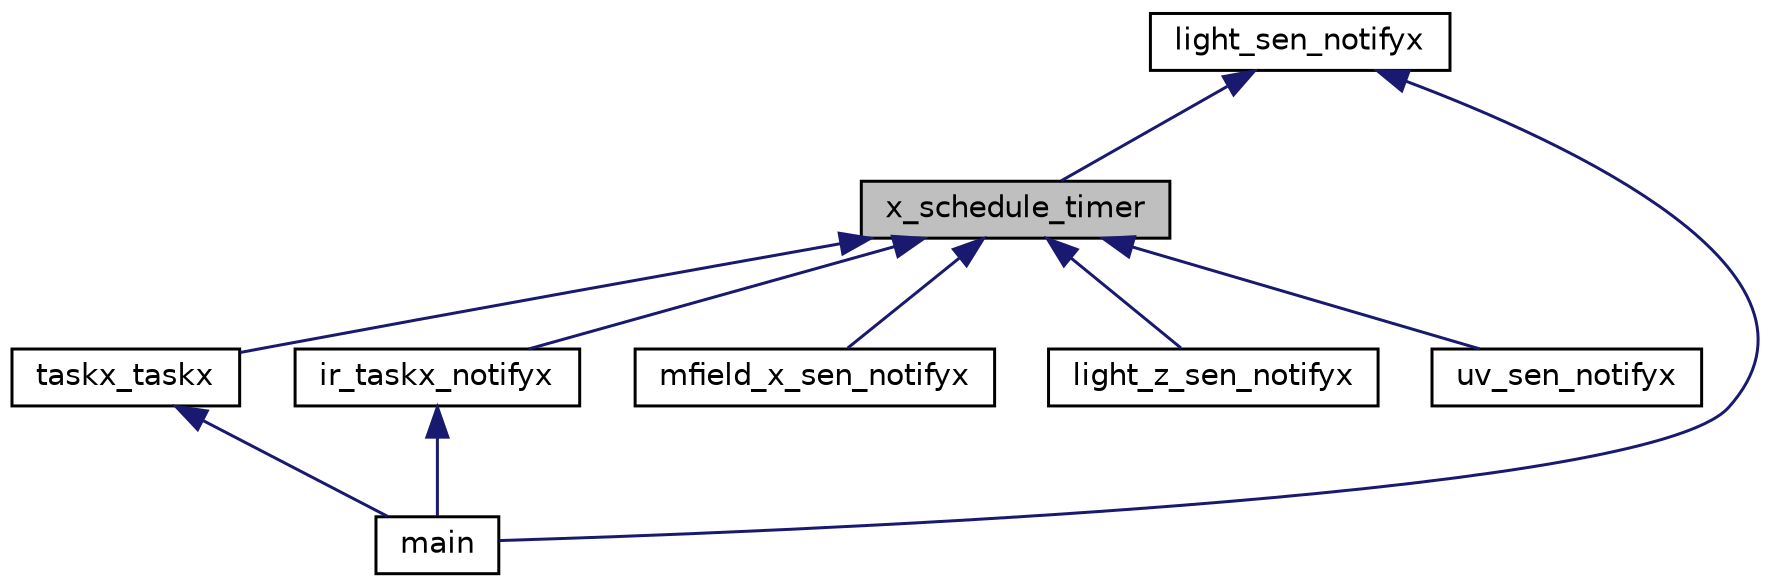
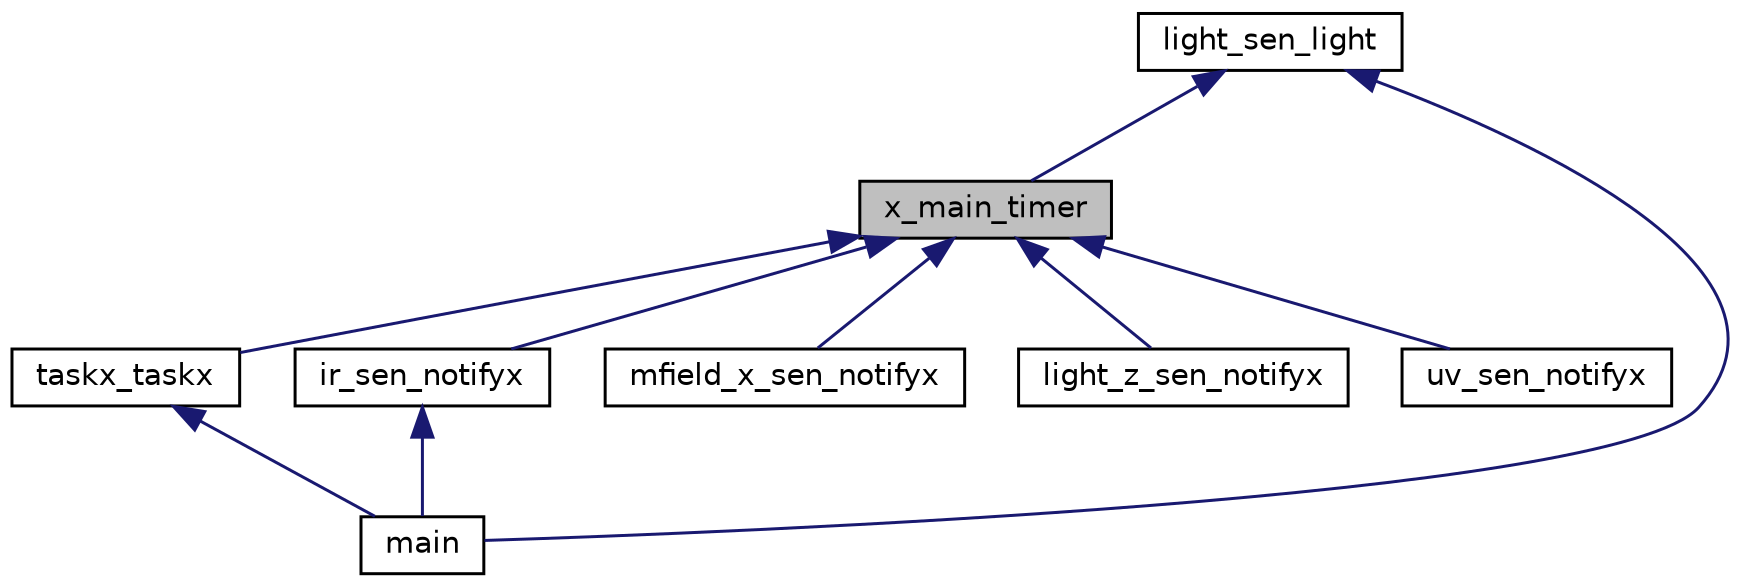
node "light_sen_notifyx": label "light_sen_notifyx" -> "light_sen_light"
node "x_schedule_timer": label "x_schedule_timer" -> "x_main_timer"
node "ir_taskx_notifyx": label "ir_taskx_notifyx" -> "ir_sen_notifyx"
